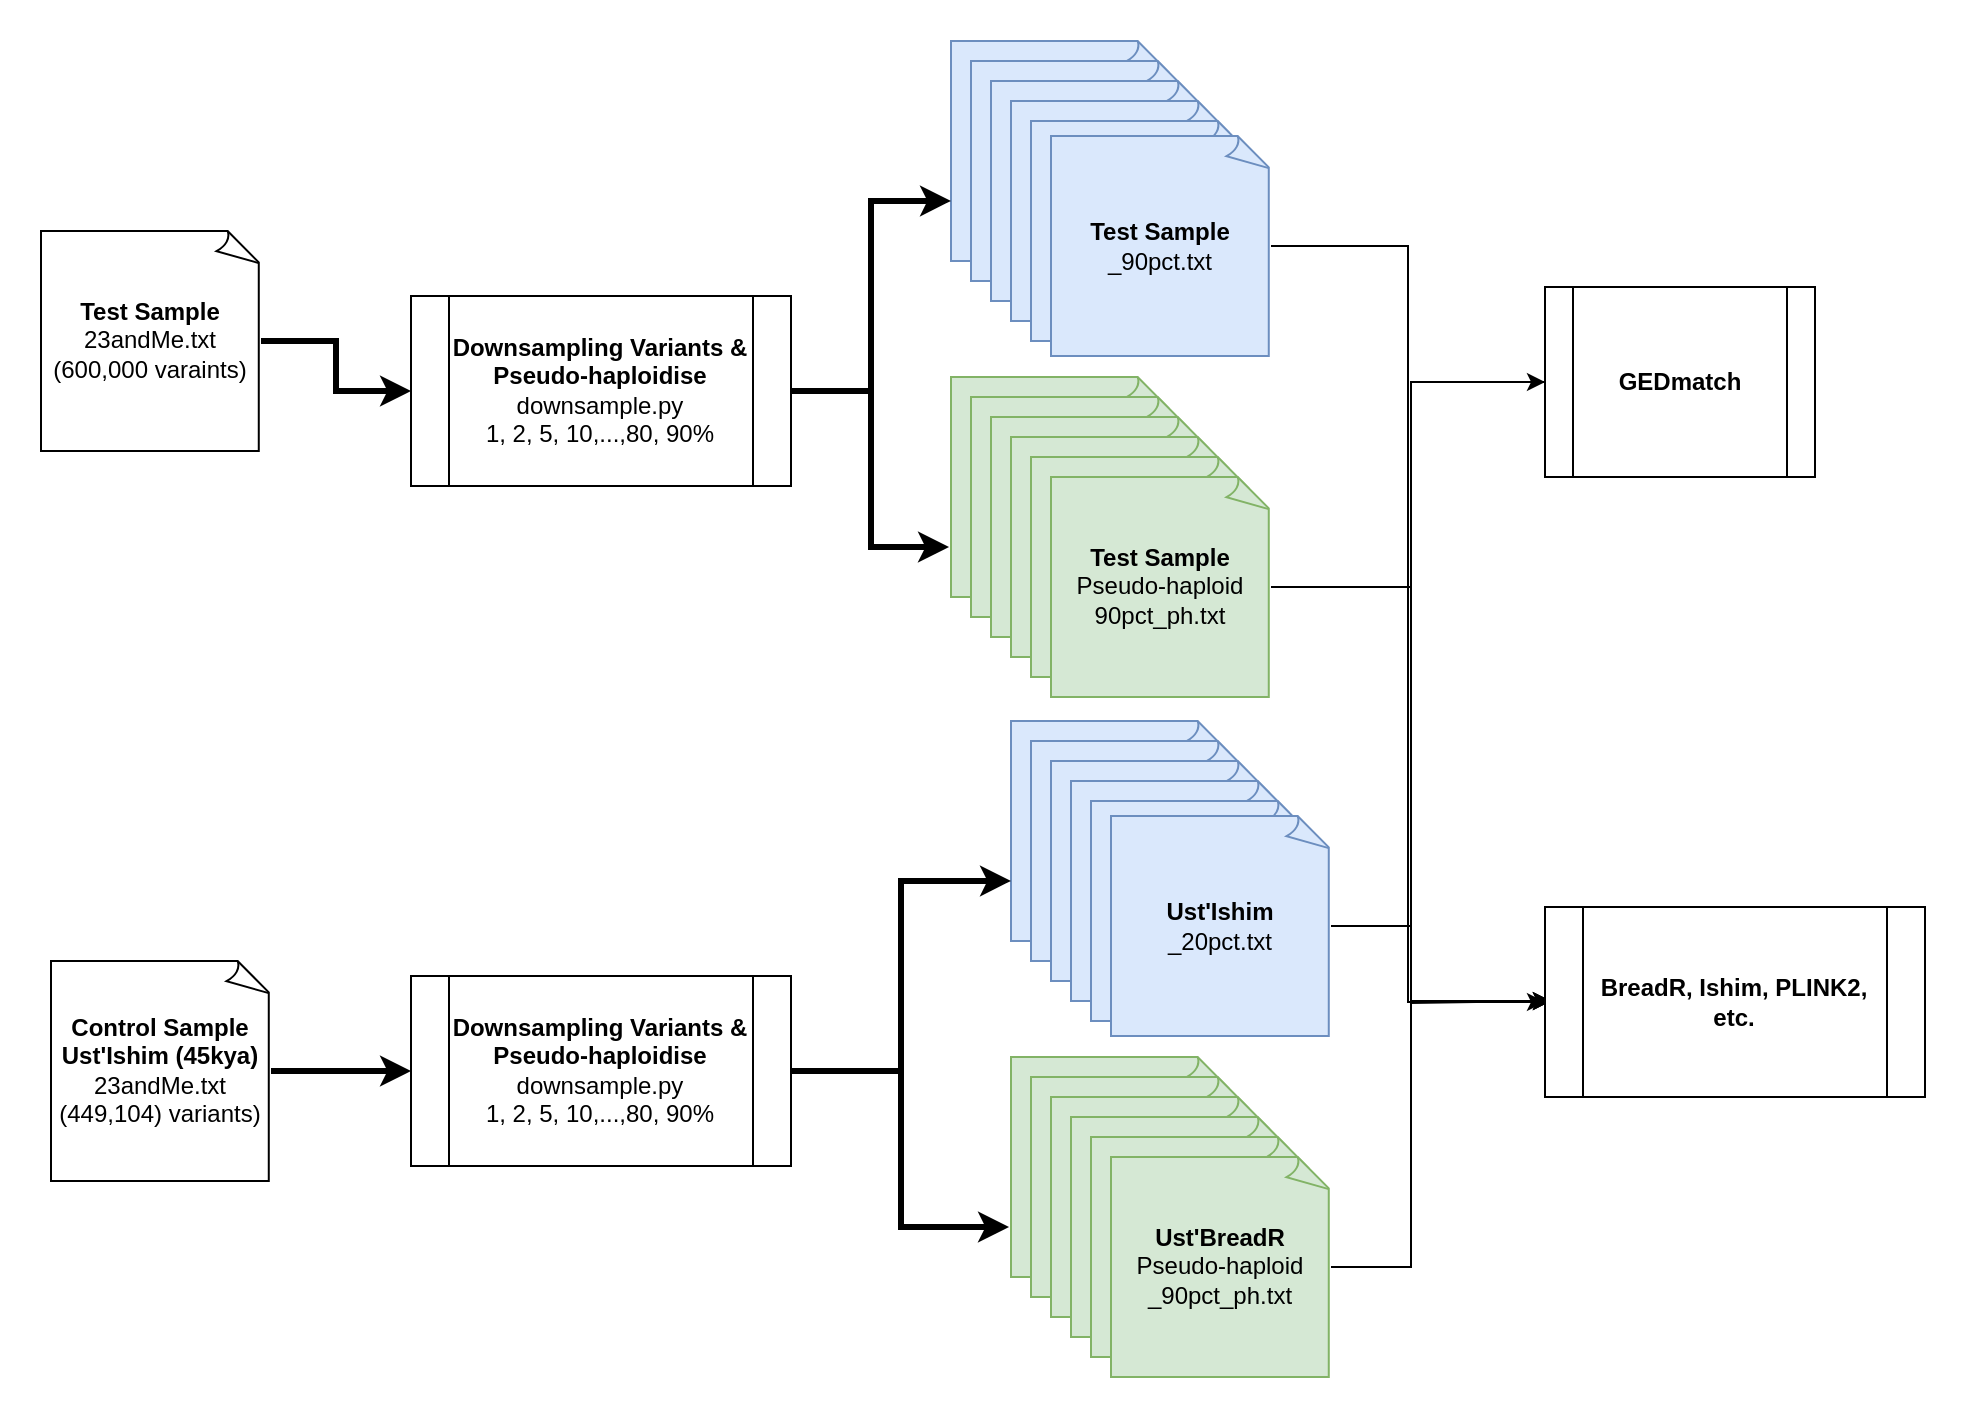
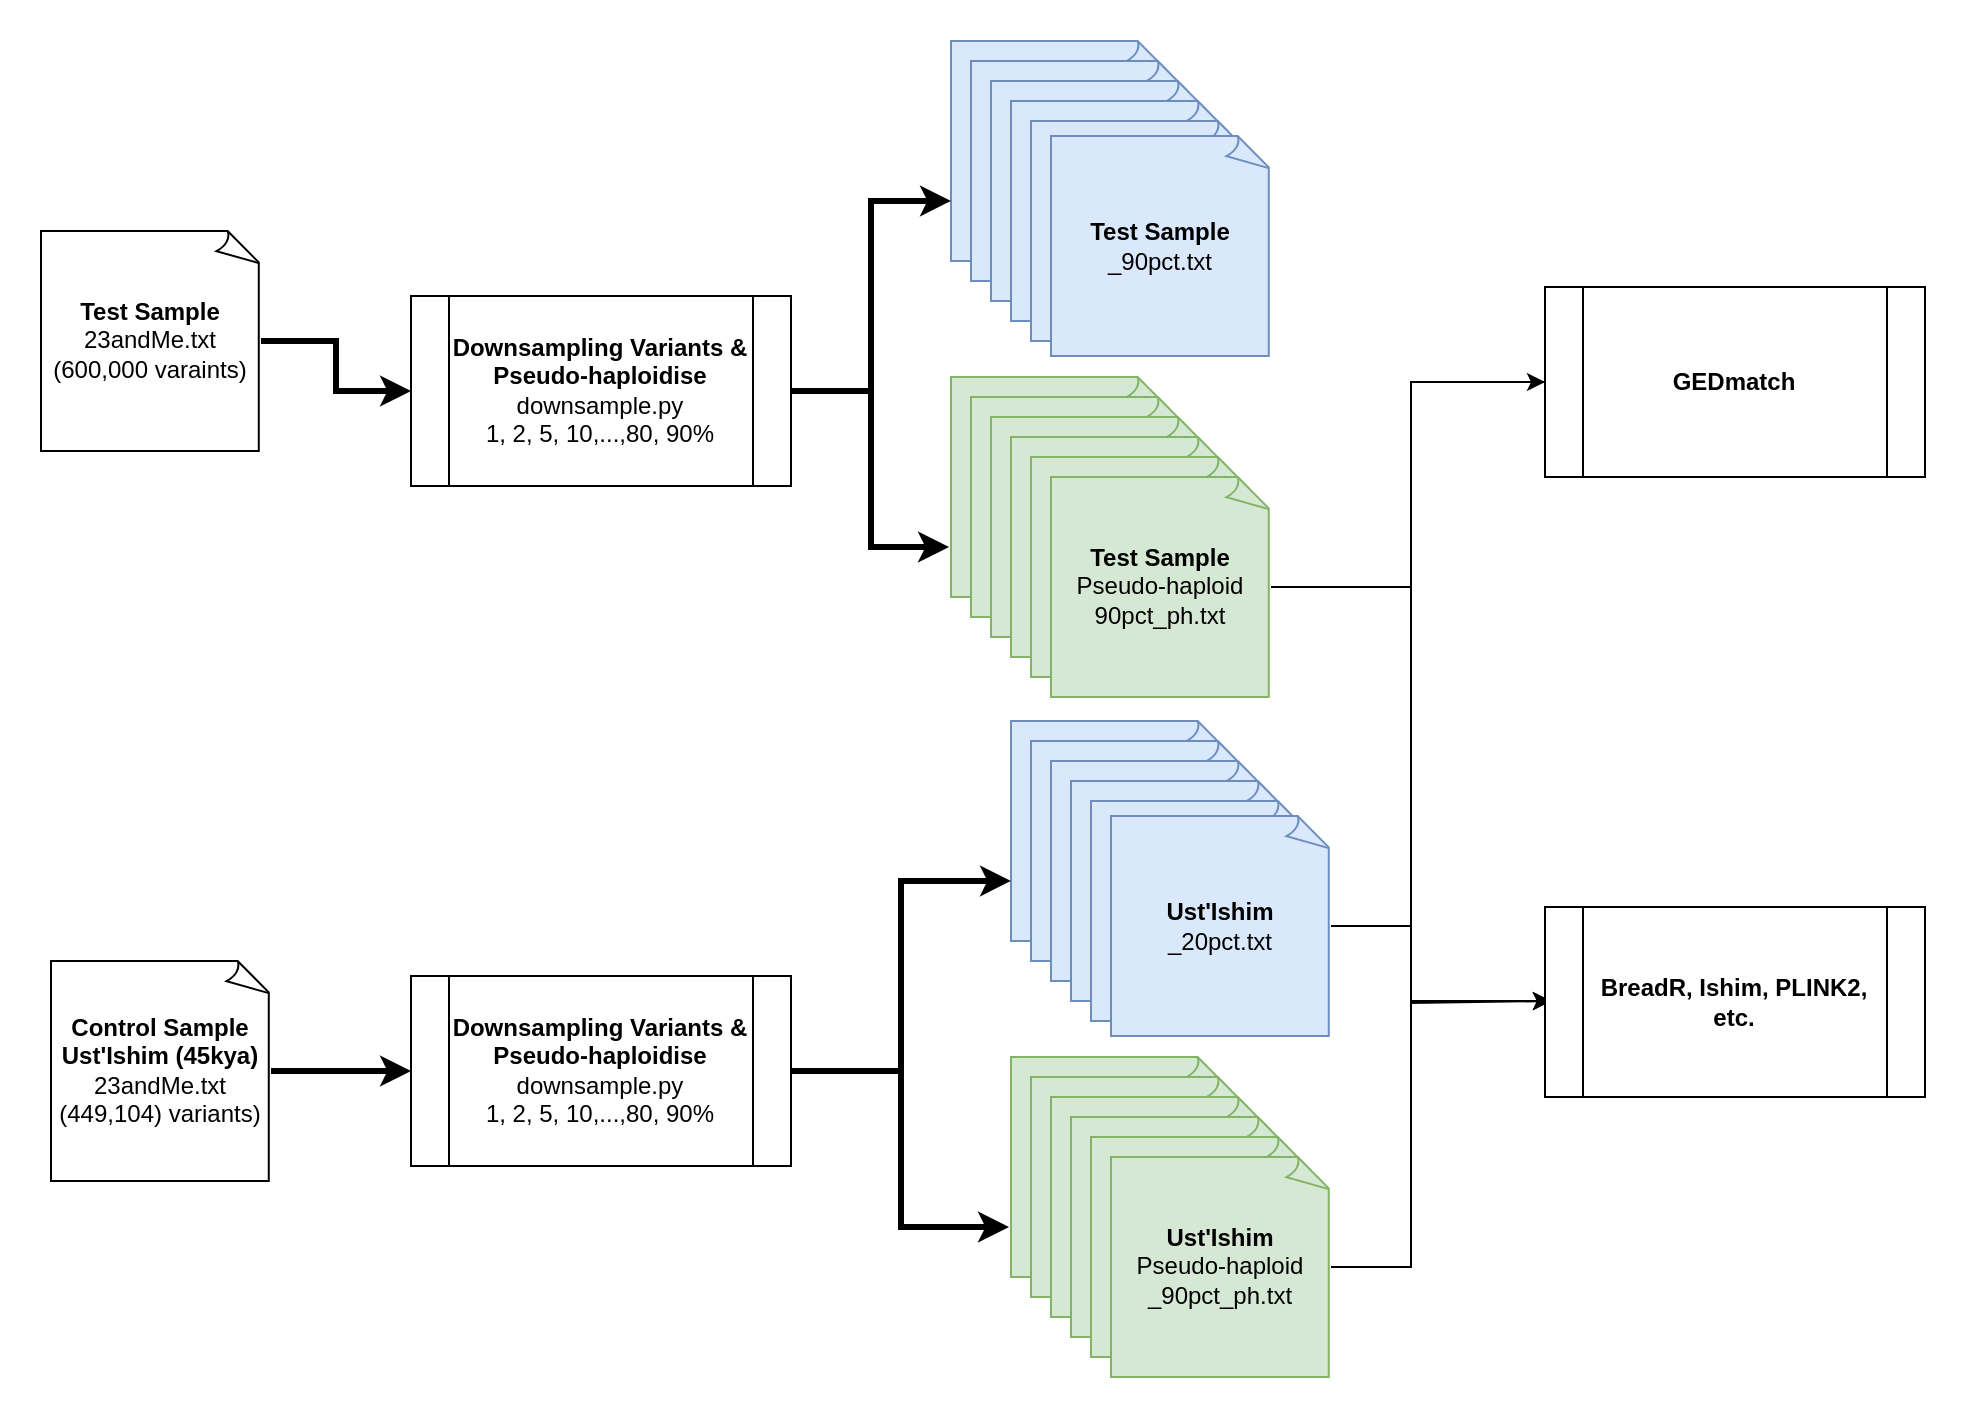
edge "Test Sample _90pct.txt" -> "BreadR, Ishim, PLINK2, etc.": removed
node "GEDmatch": size 270x190 -> 380x190
node "Ust'BreadR Pseudo-haploid _90pct_ph.txt": label "Ust'BreadR Pseudo-haploid _90pct_ph.txt" -> "Ust'Ishim Pseudo-haploid _90pct_ph.txt"
